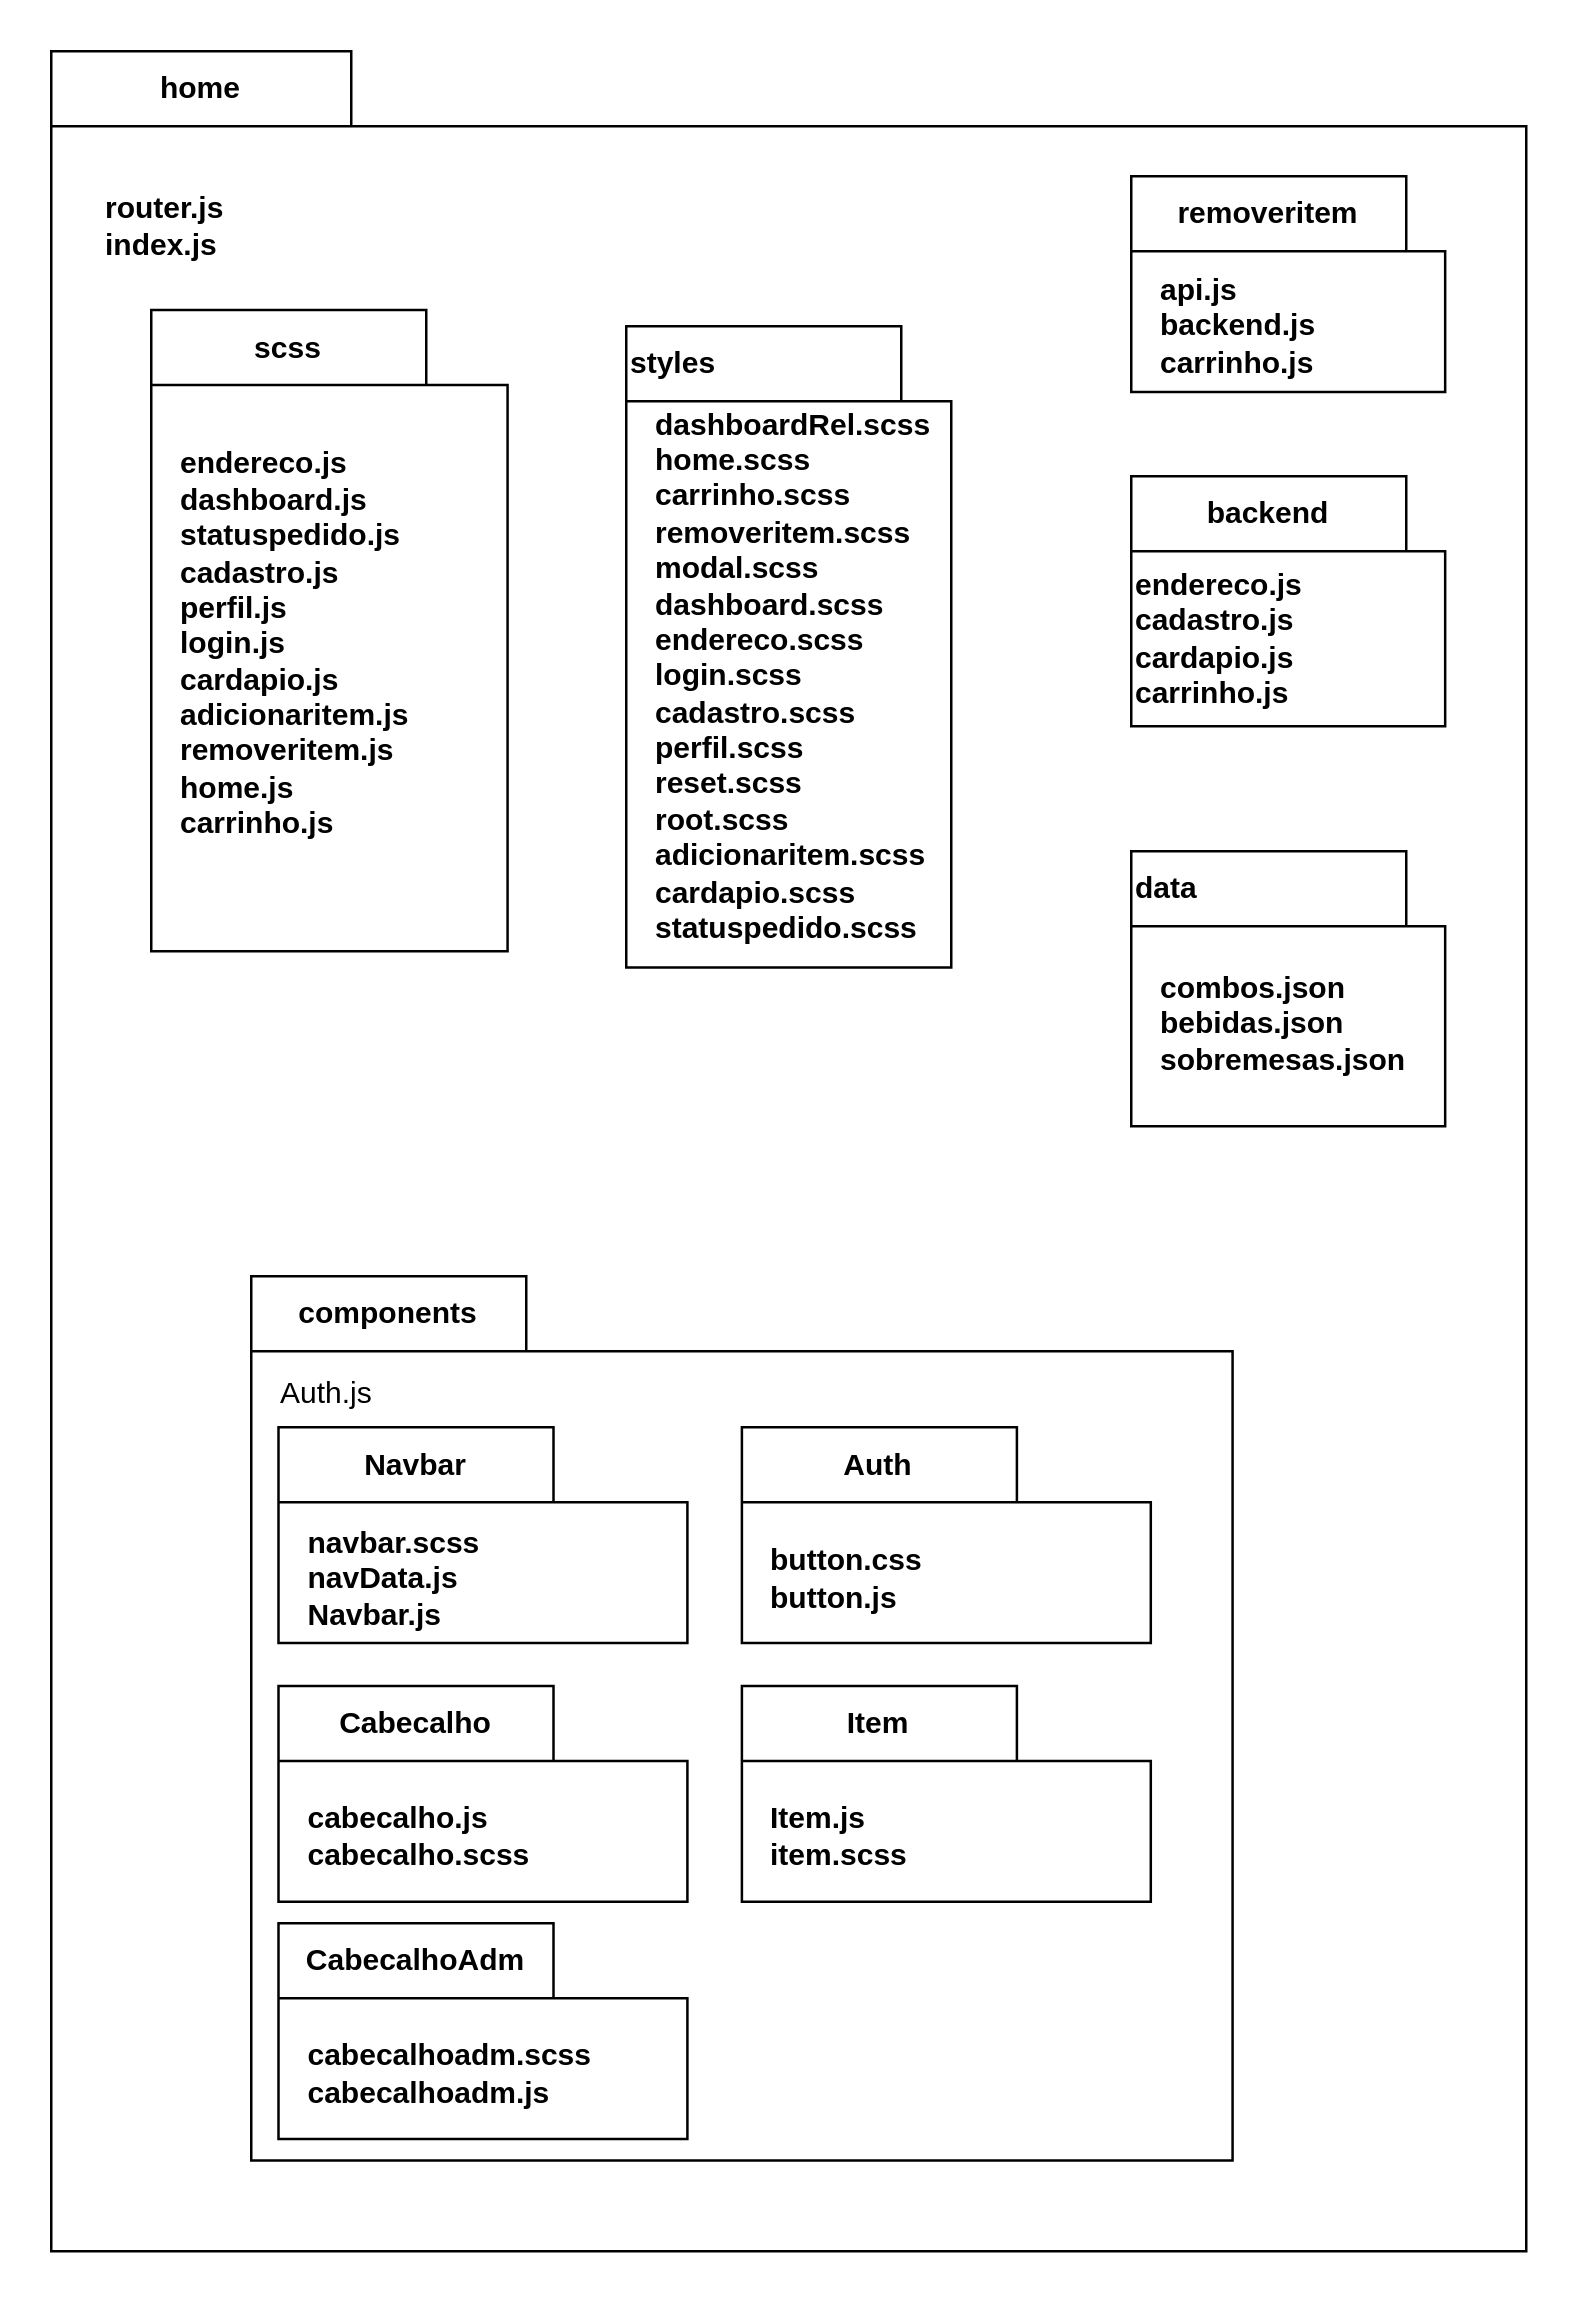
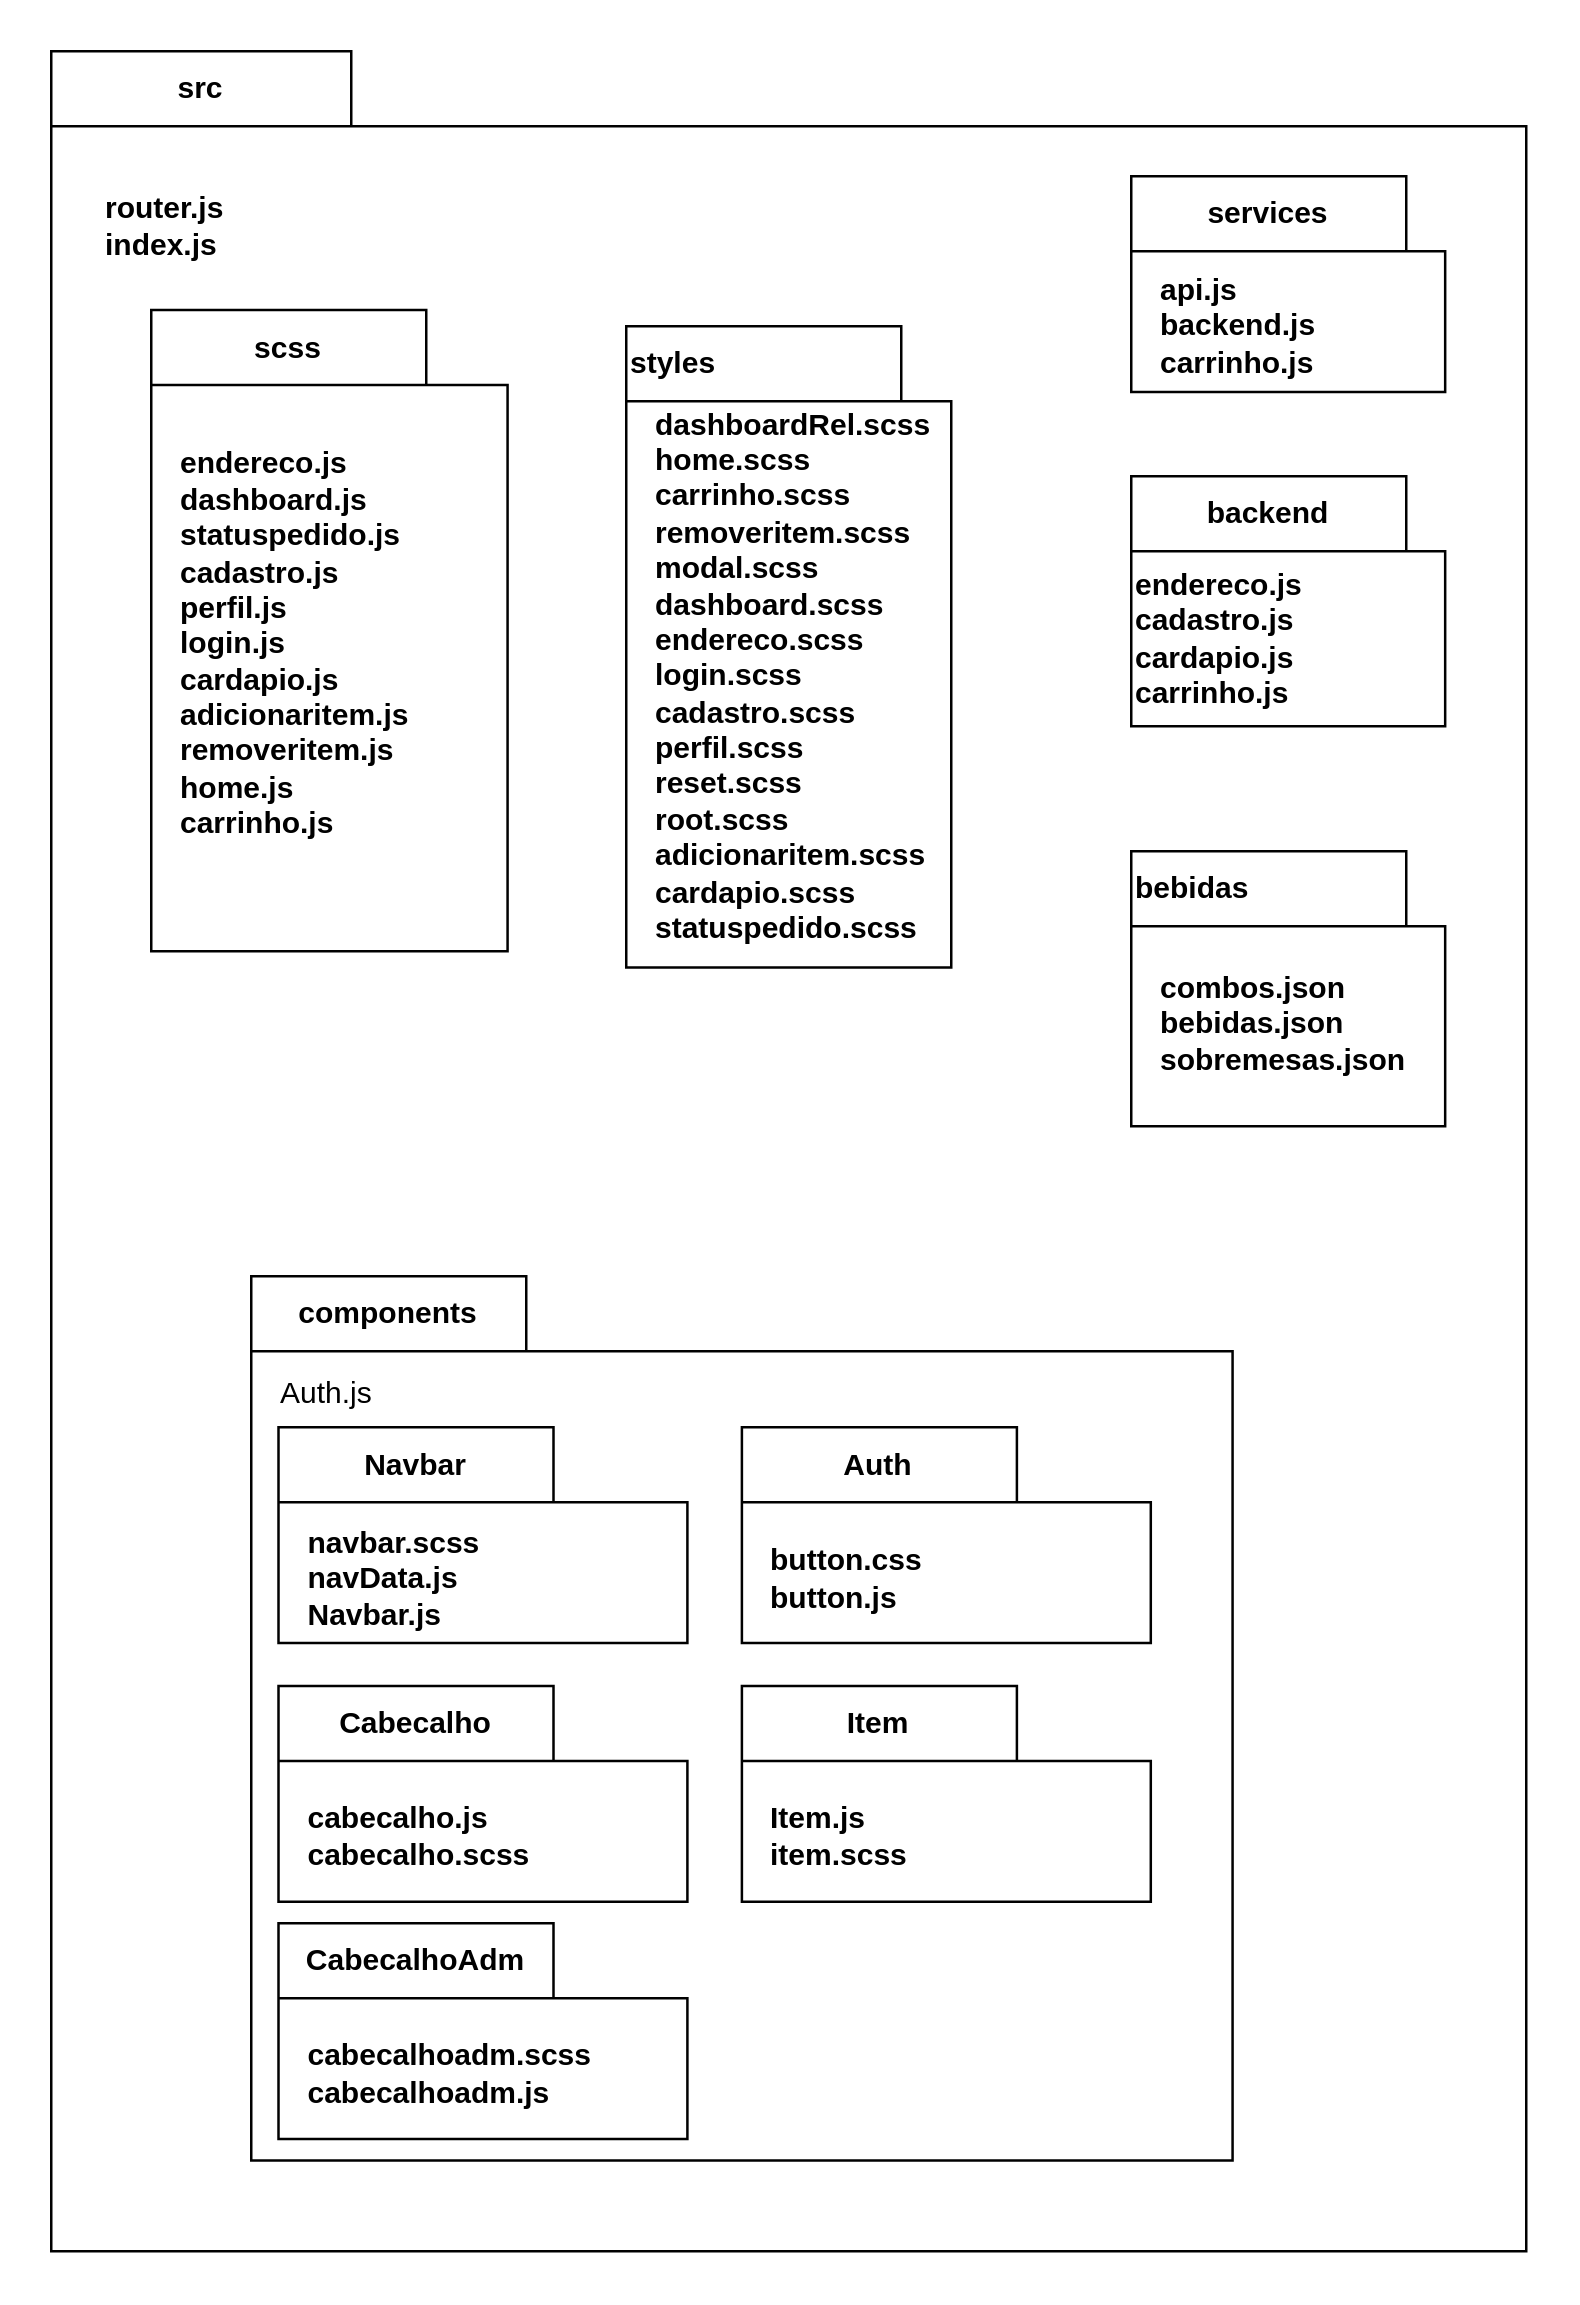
node "home": label "home" -> "src"
node "removeritem": label "removeritem" -> "services"
node "data": label "data" -> "bebidas"
